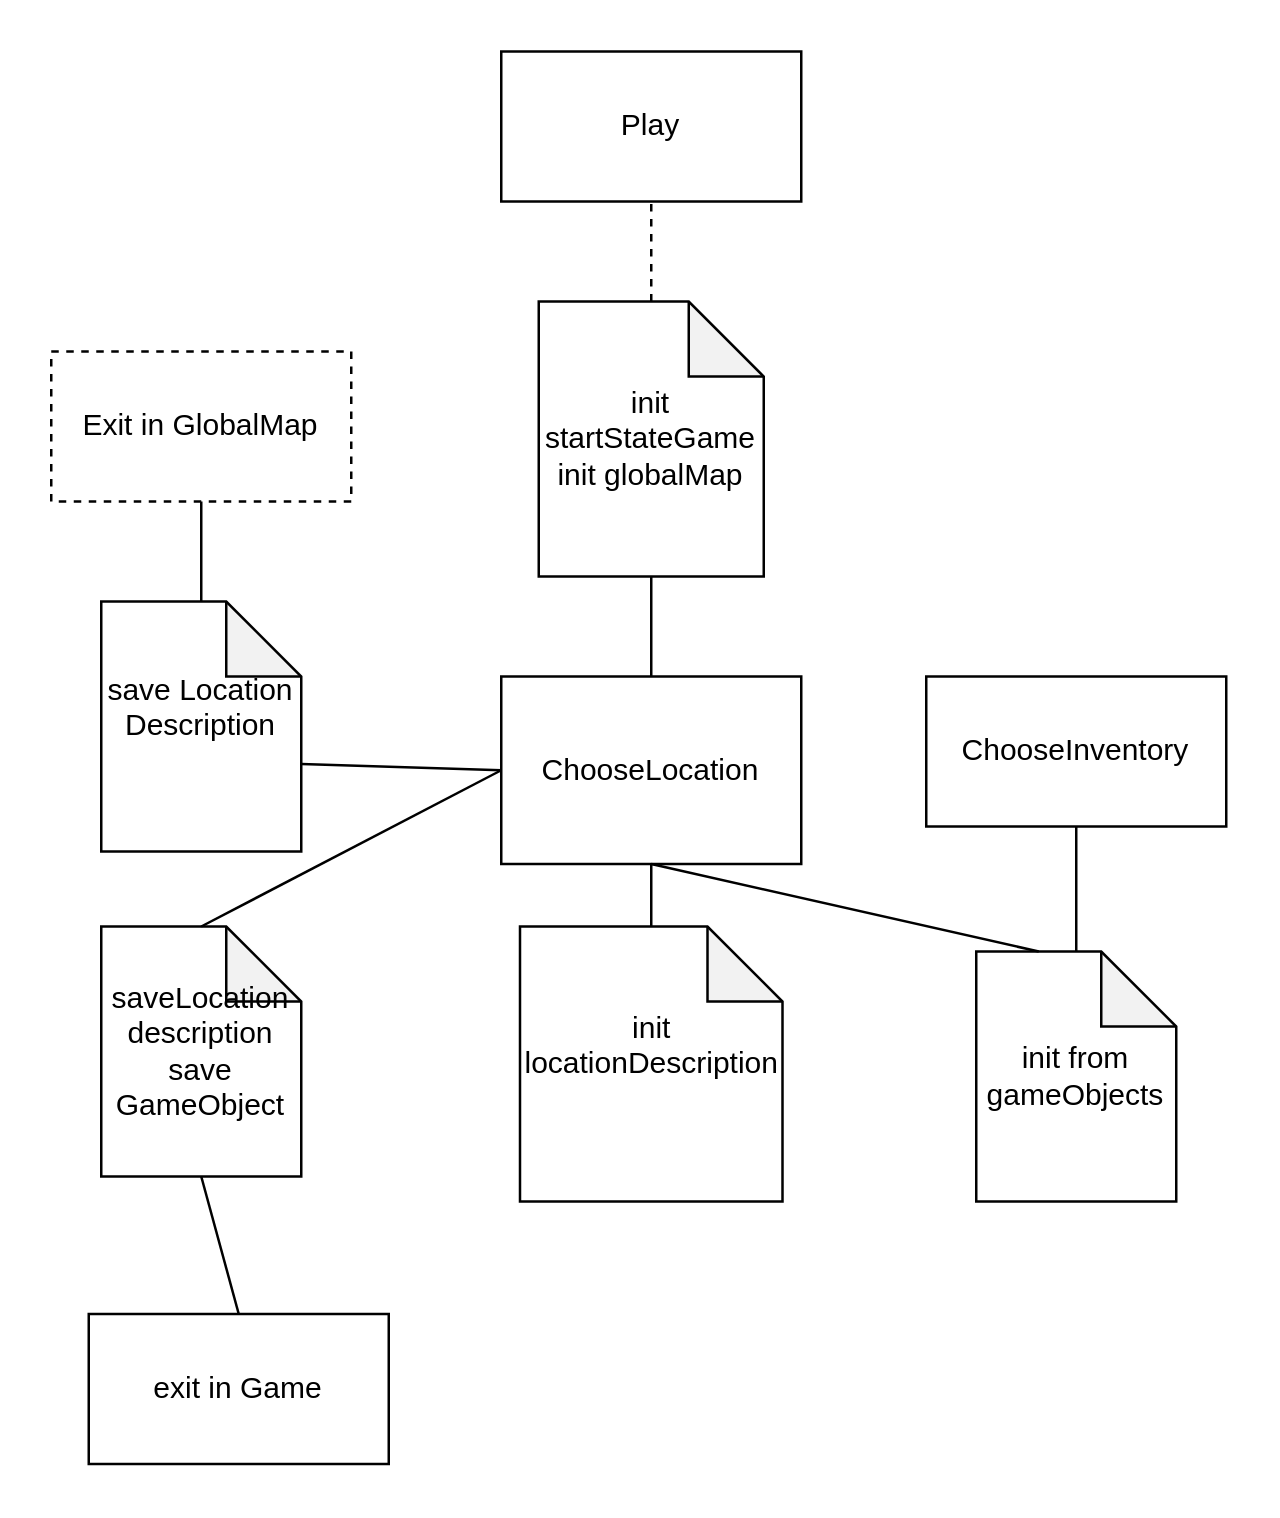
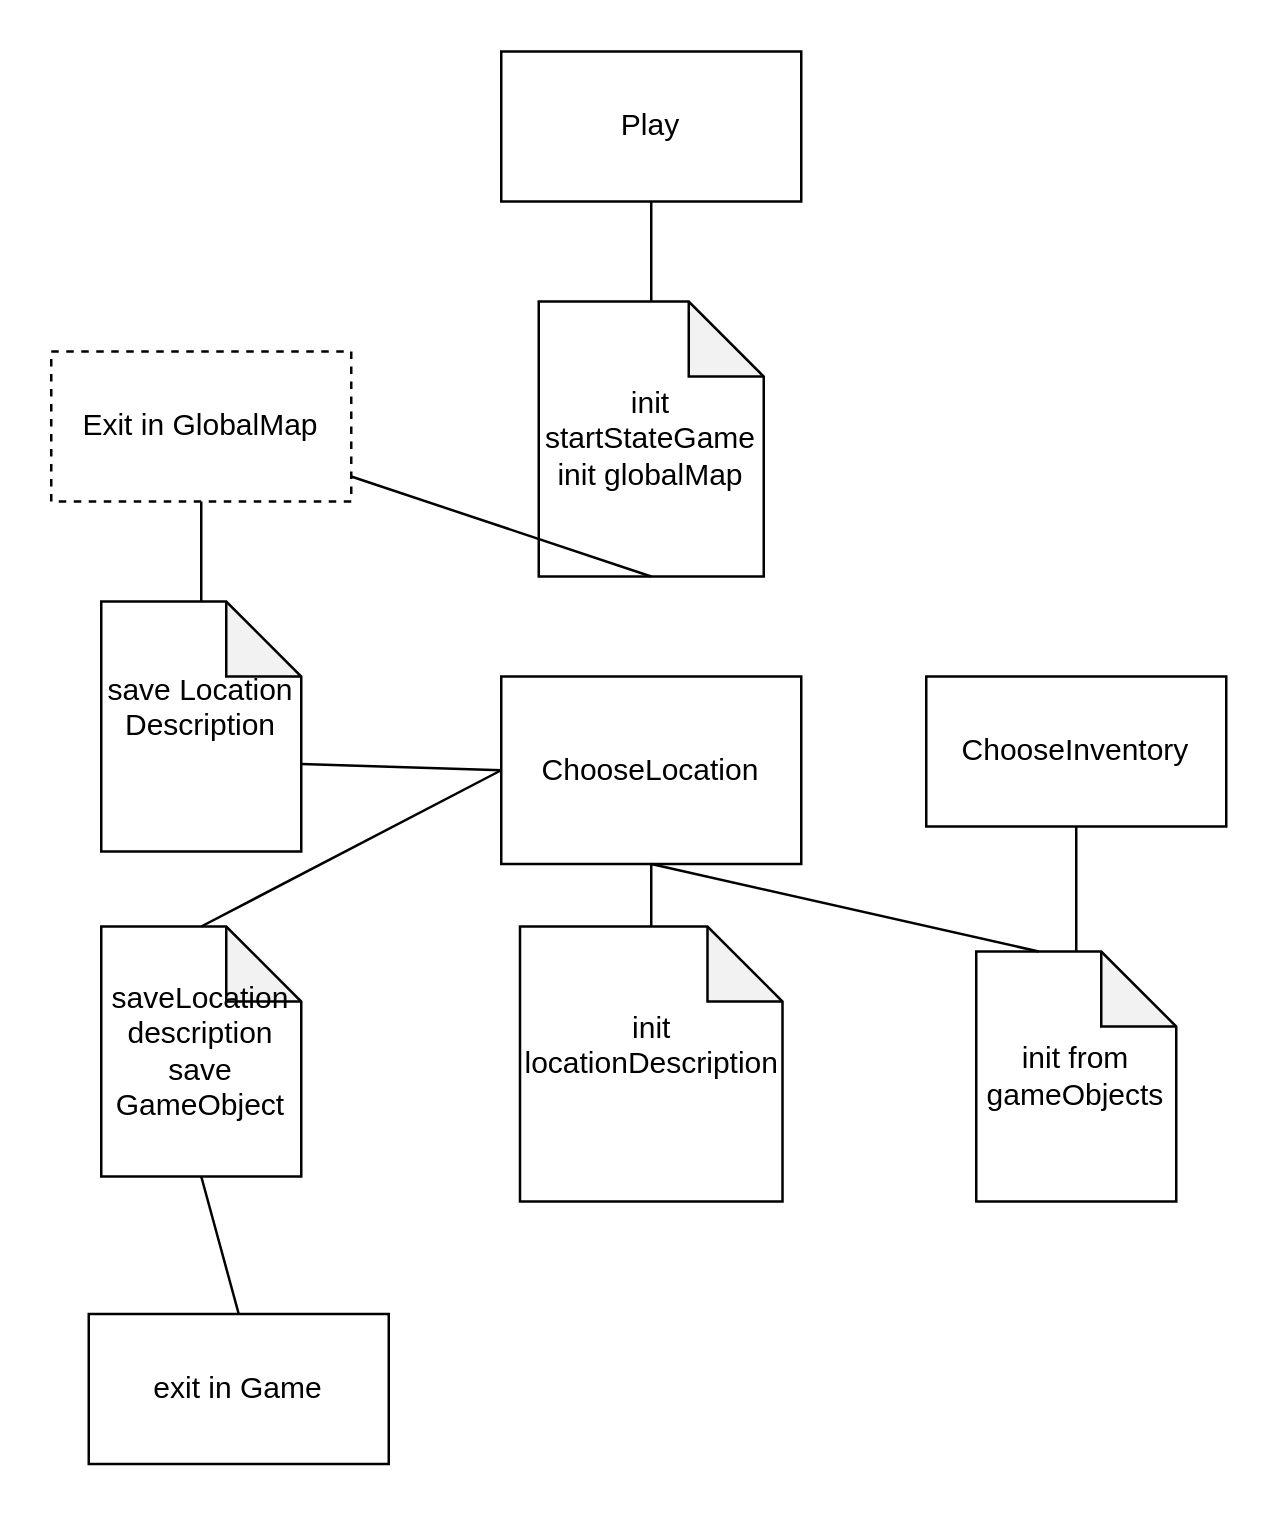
edge "Play" -- "init startStateGame init globalMap": style dashed -> solid
edge "init startStateGame init globalMap" -- "ChooseLocation": now "init startStateGame init globalMap" -- "Exit in GlobalMap"
